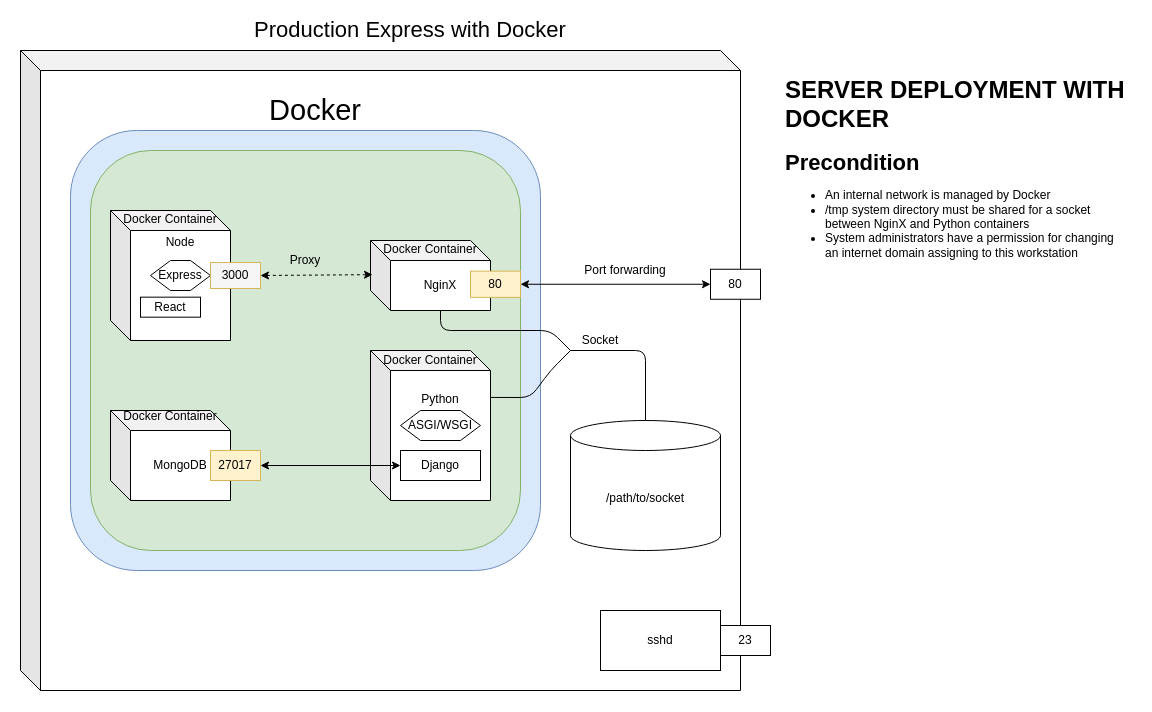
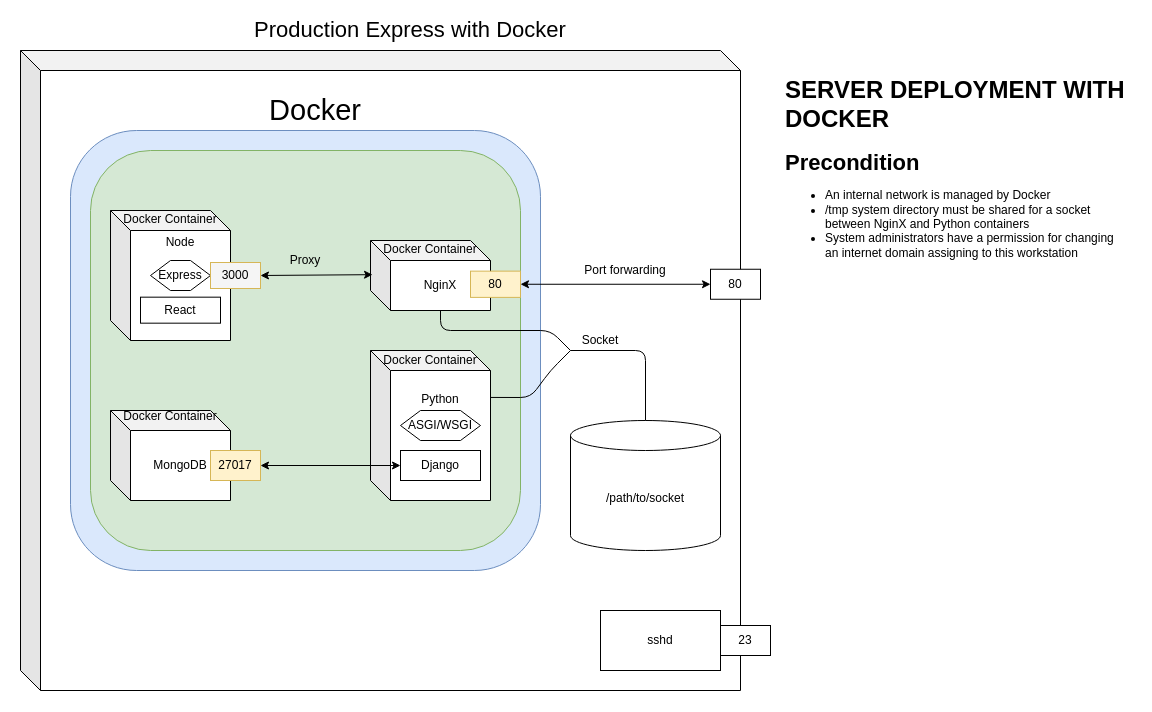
edge "3000" -- "NginX": style dashed -> solid
node "React": size 60x20 -> 80x26
